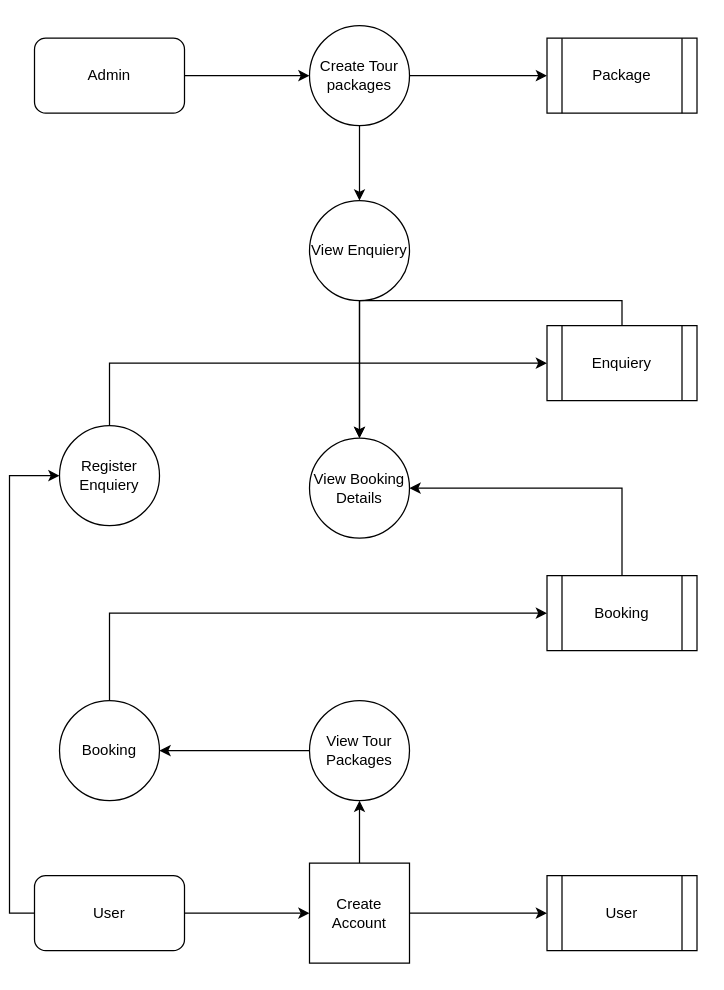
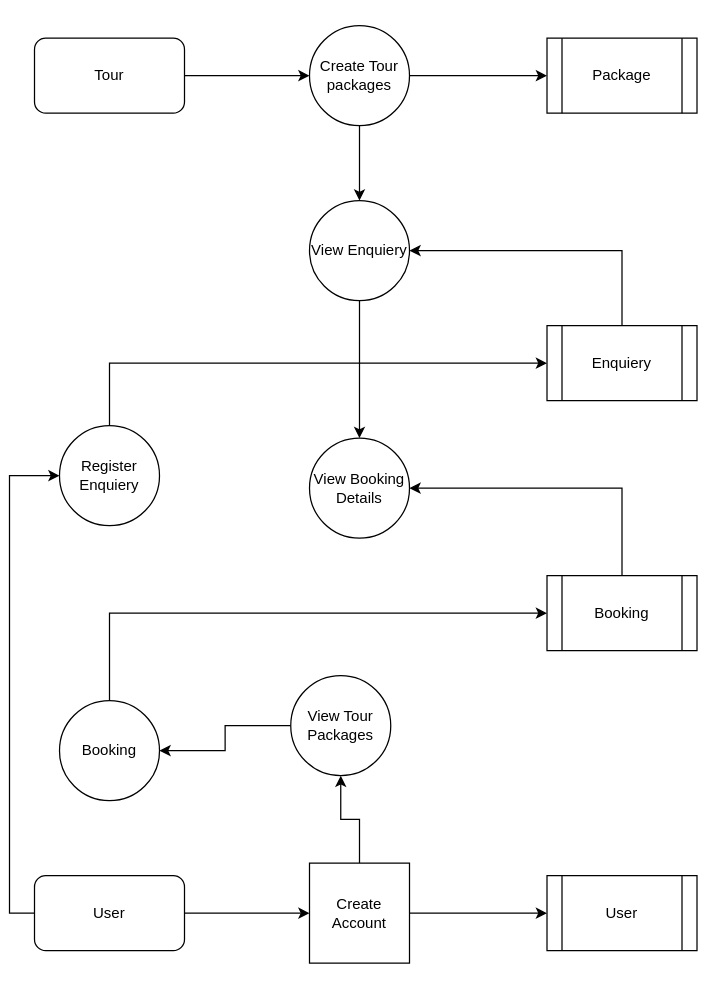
node "Admin": label "Admin" -> "Tour"
edge "Enquiery" -> "View Booking Details": now "Enquiery" -> "View Enquiery"
node "View Tour Packages": moved (359, 751) -> (341, 726)
